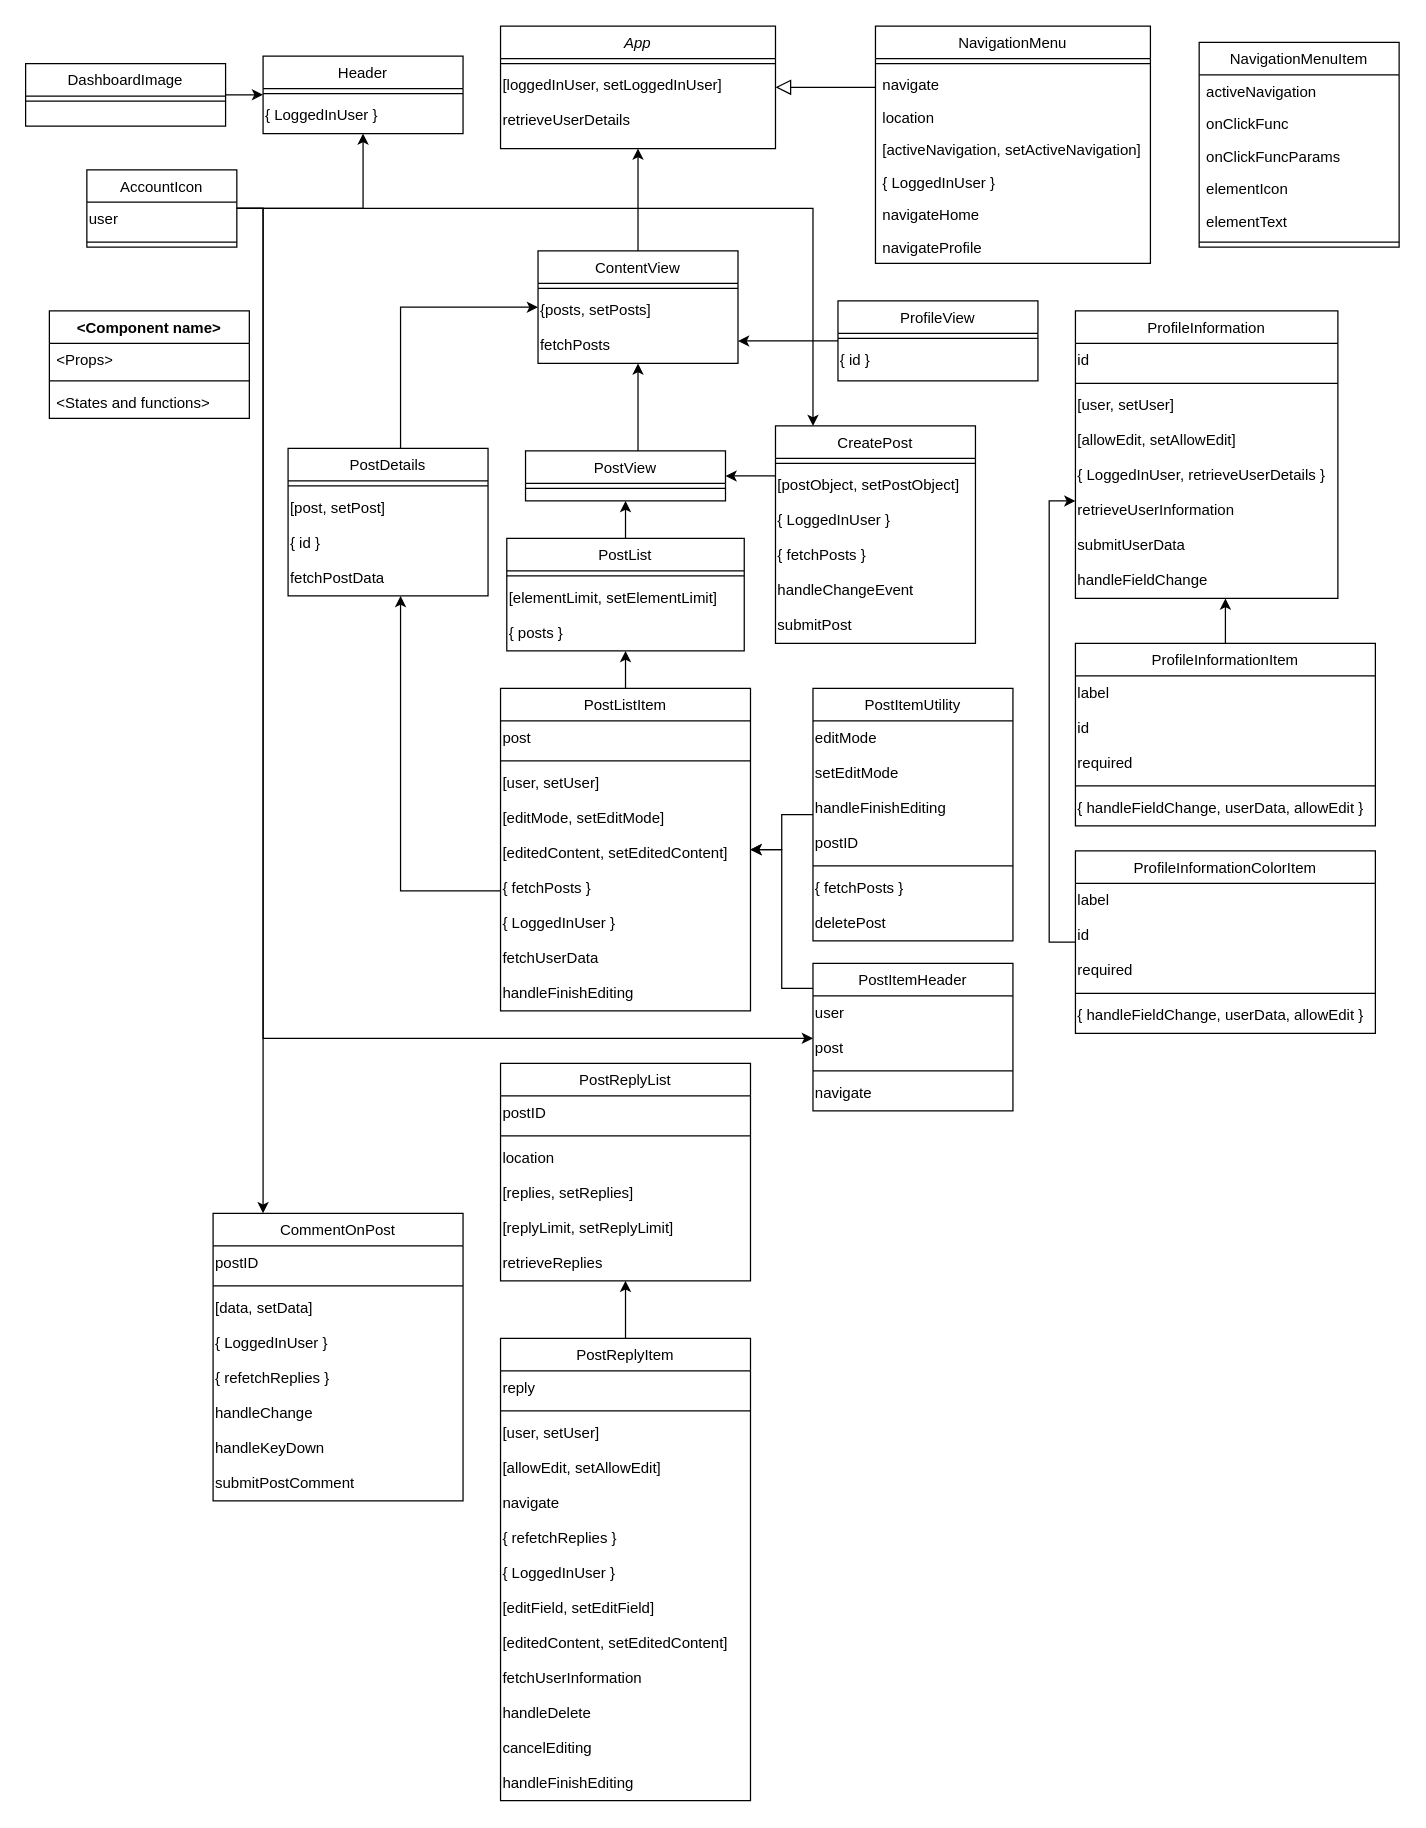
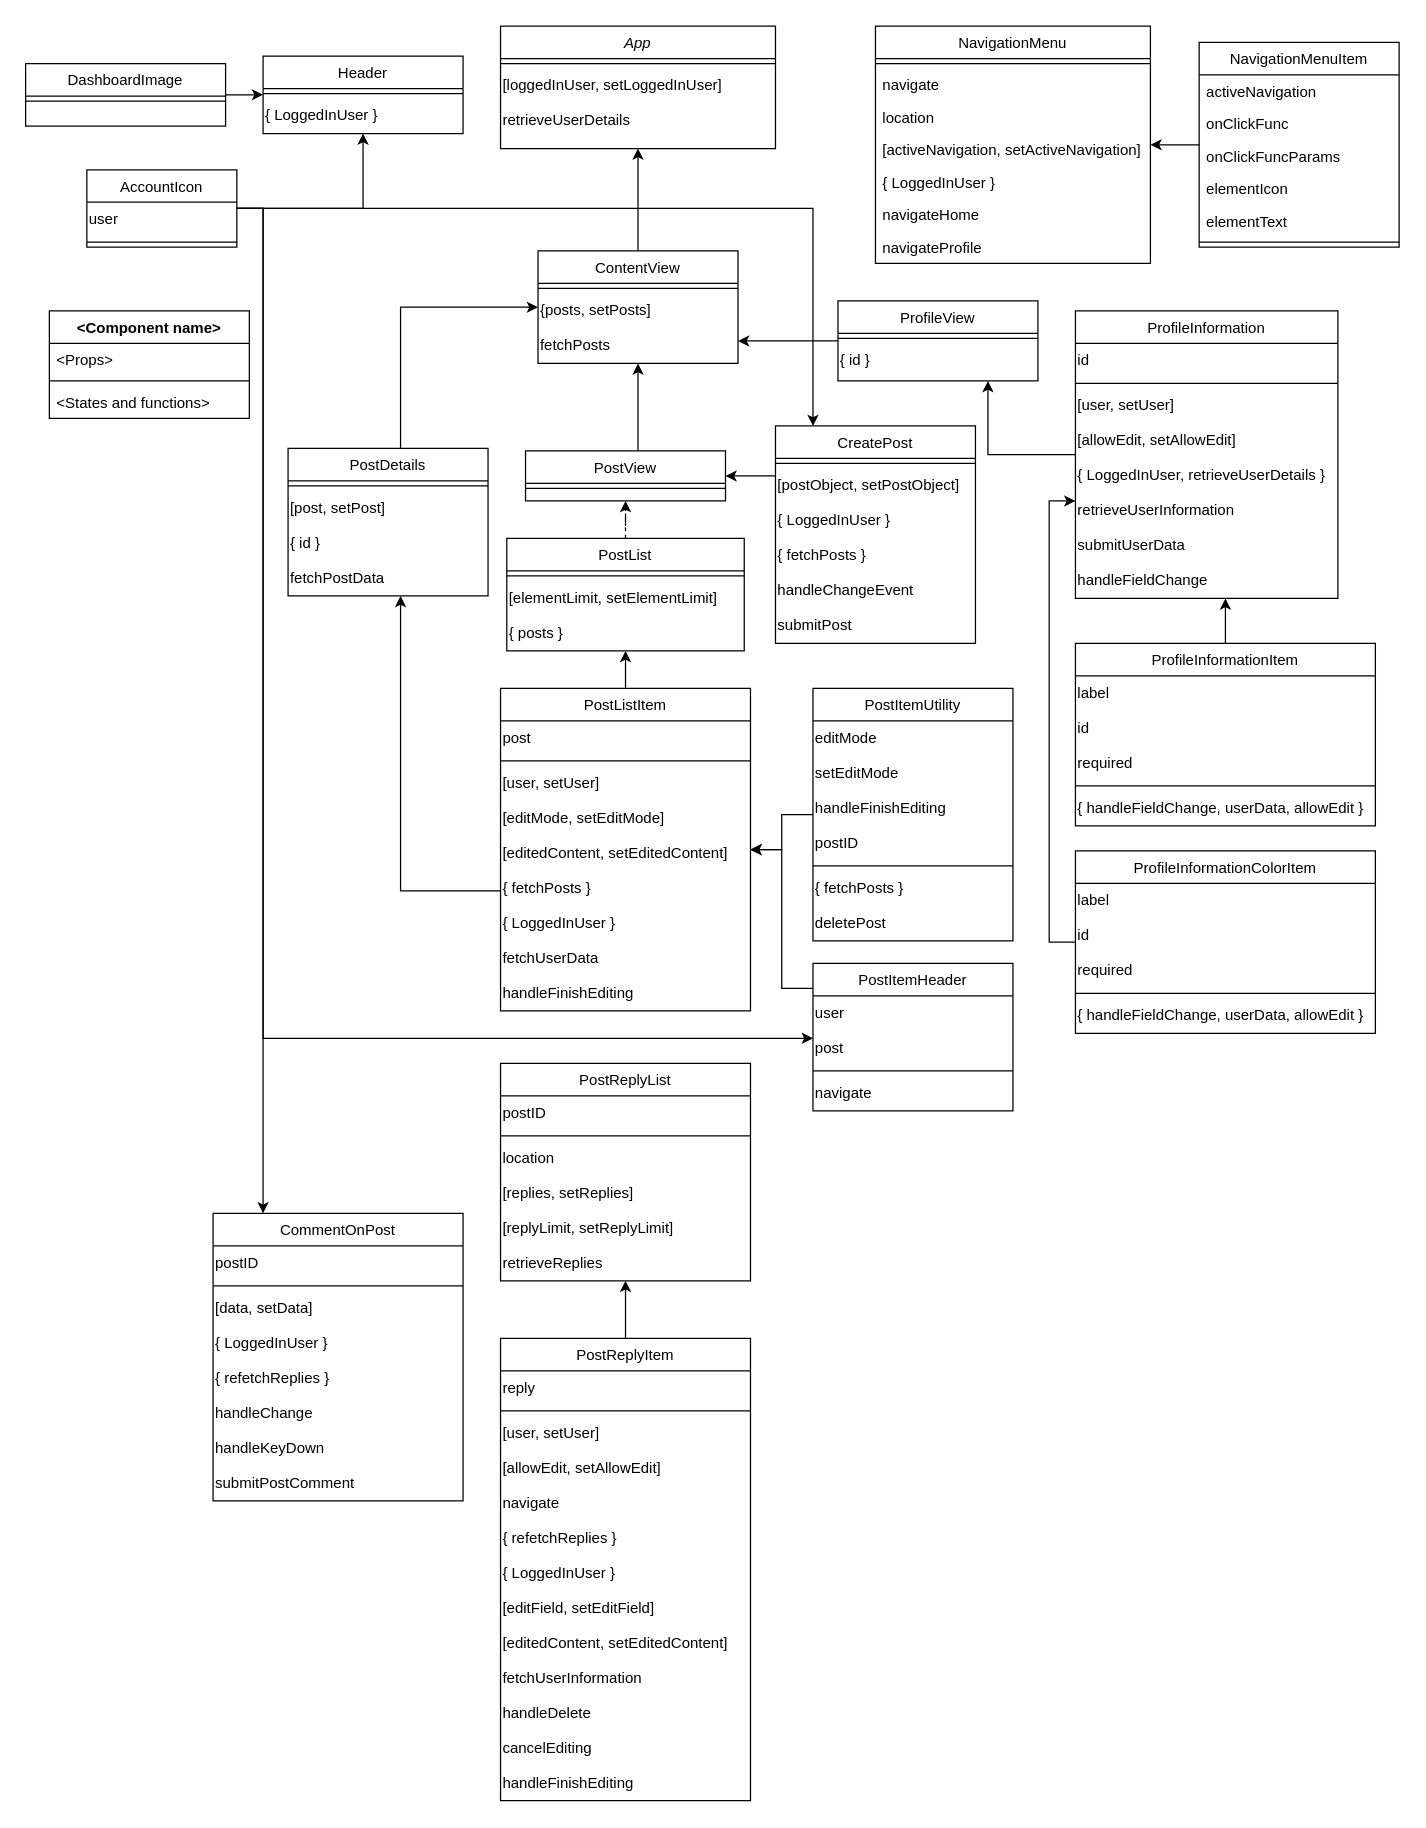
edge "NavigationMenu" -> "App": removed
edge "NavigationMenuItem" -> "NavigationMenu": added
edge "ProfileInformation" -> "ProfileView": added
edge "PostList" -> "PostView": style solid -> dashed
